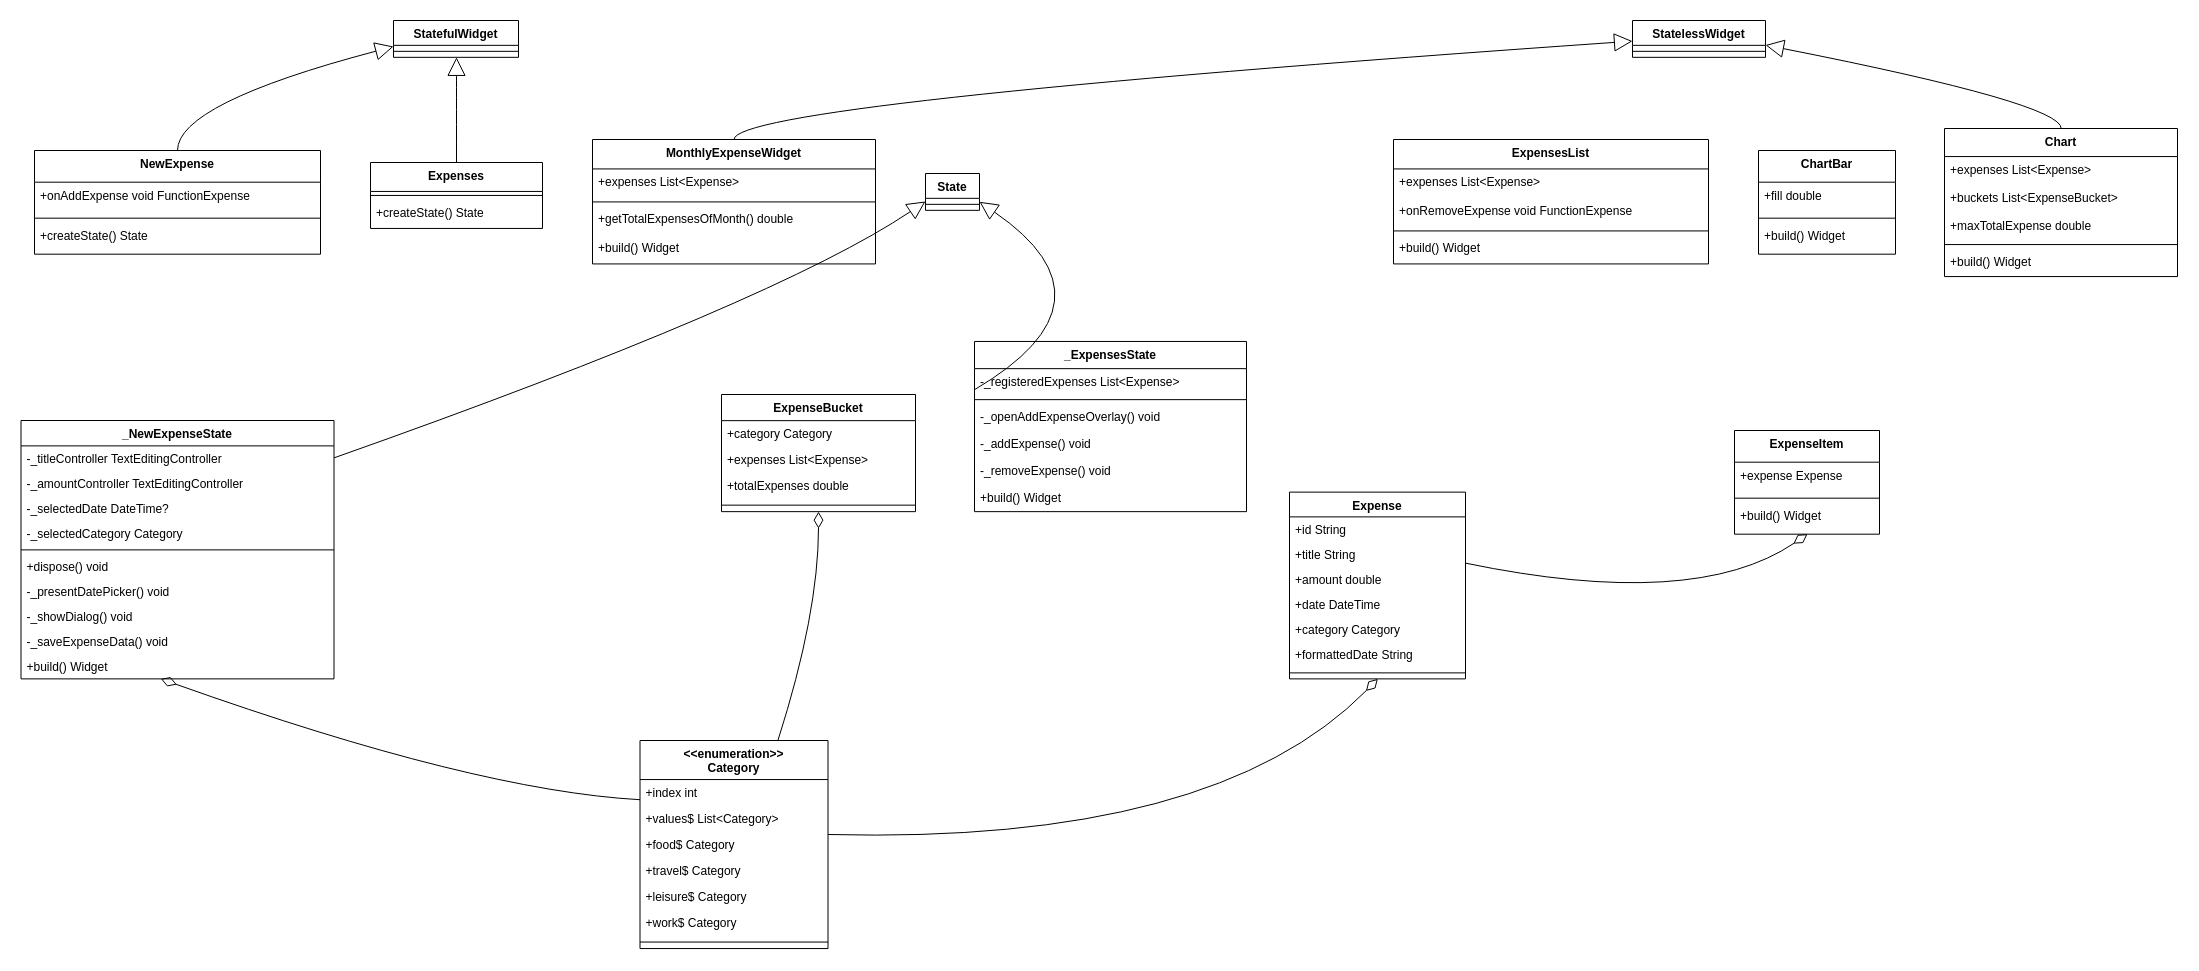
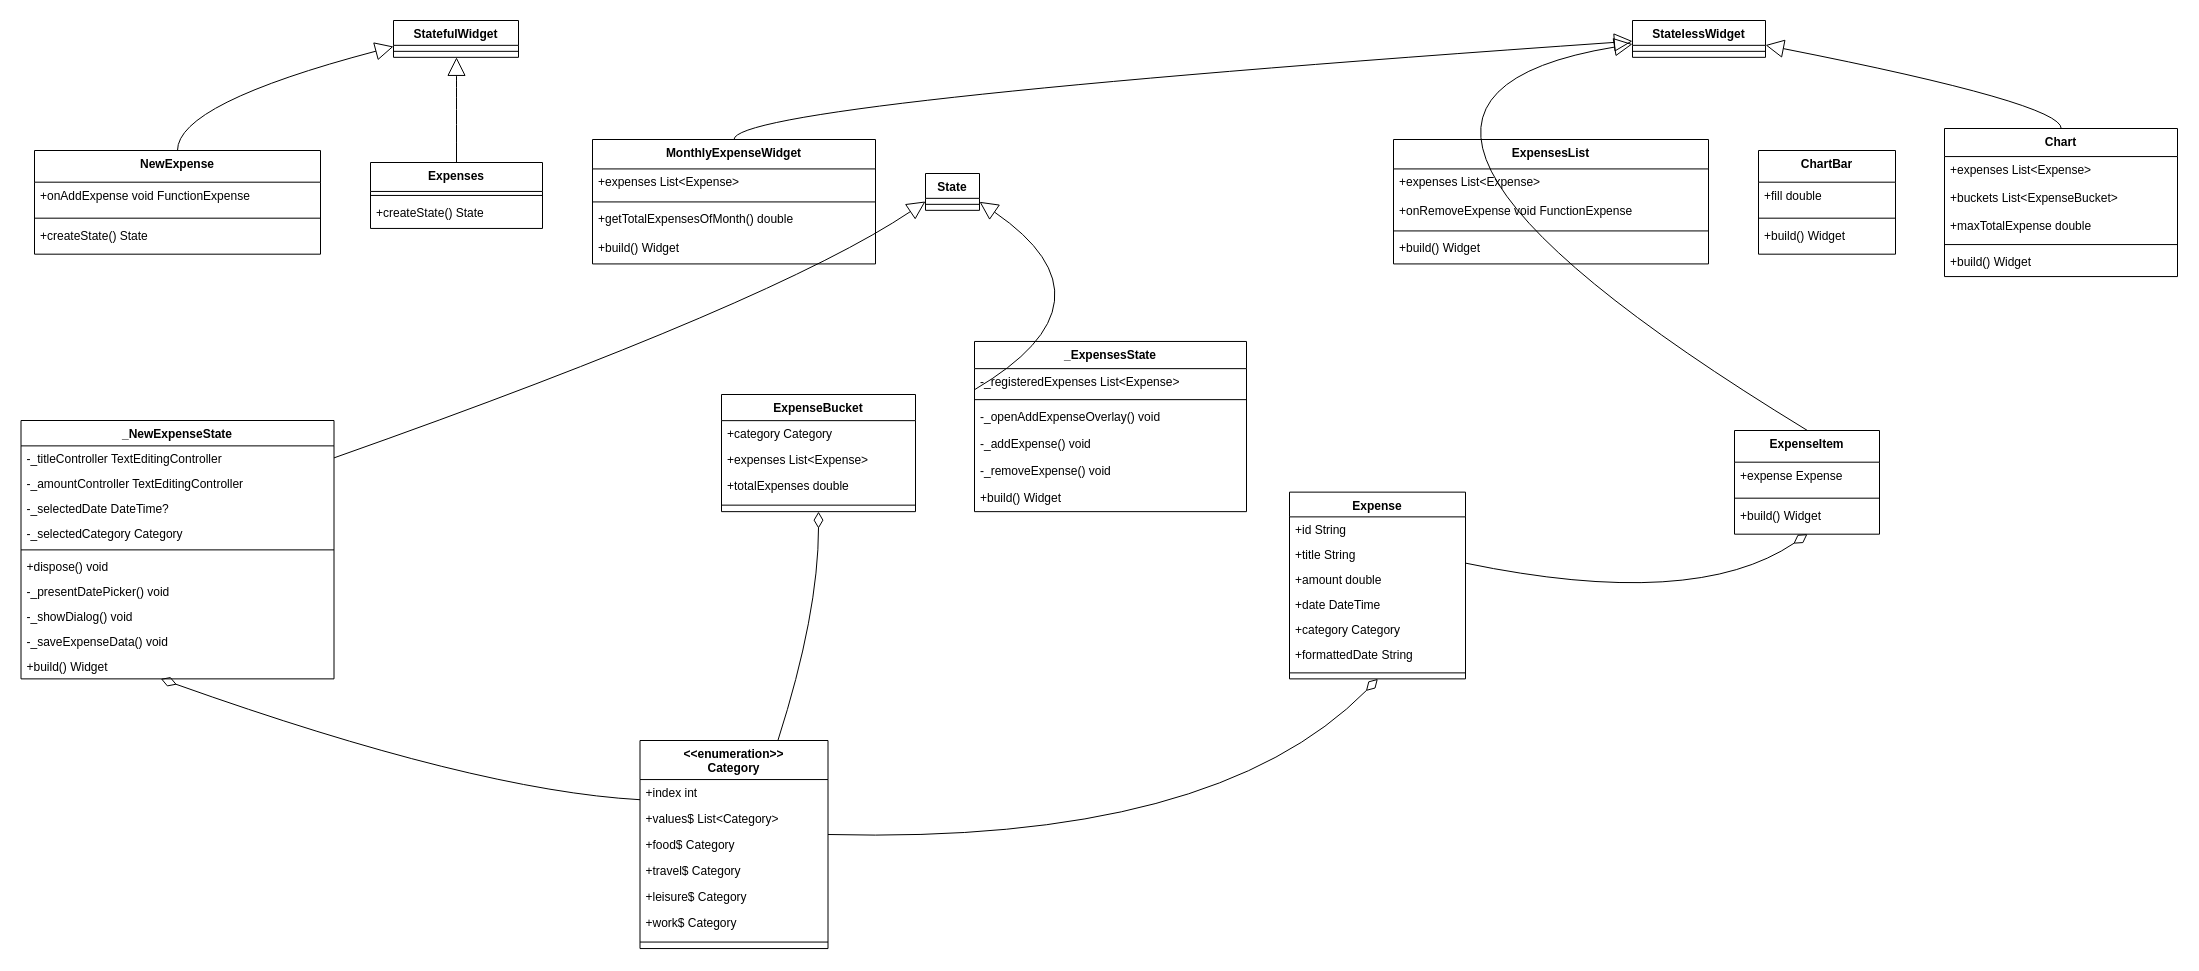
edge "ExpenseItem" -> "StatelessWidget": added
